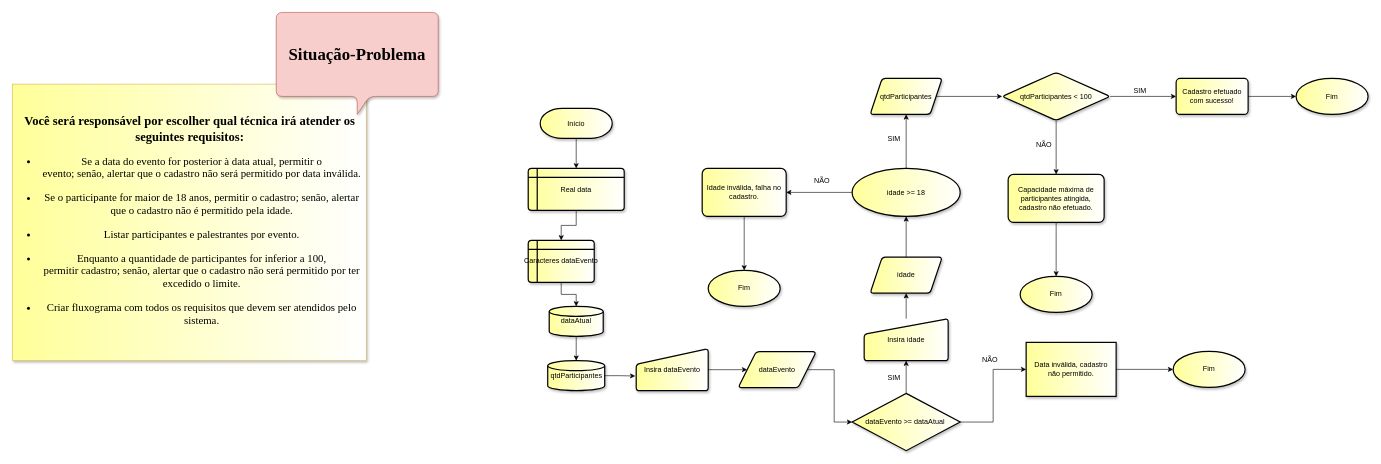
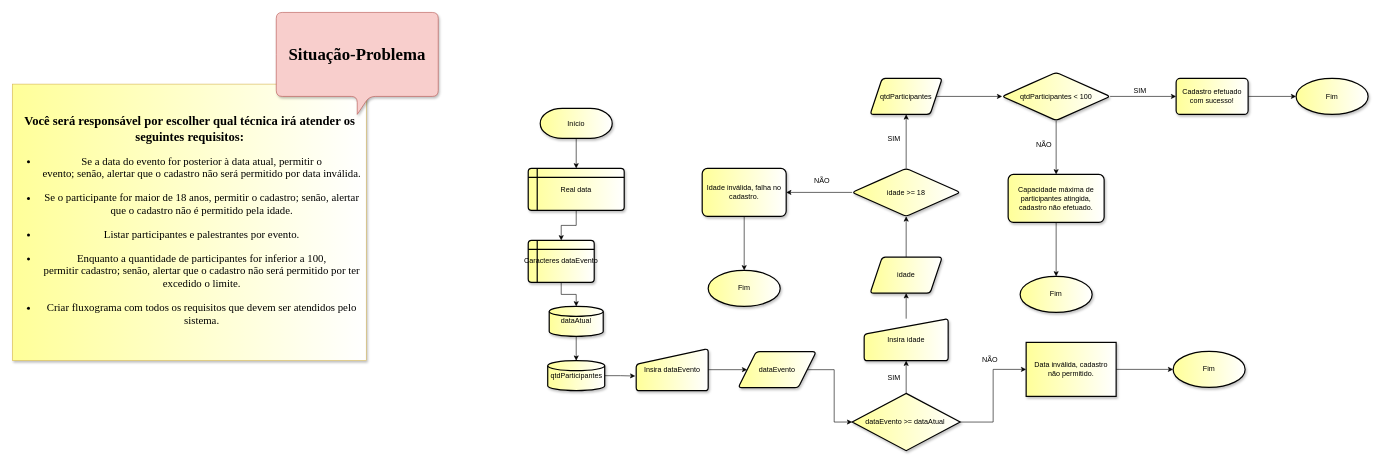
node "idade >= 18": shape ellipse -> diamond
